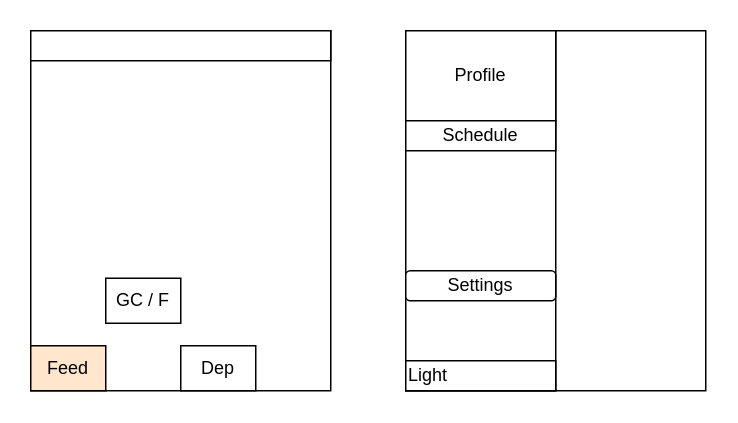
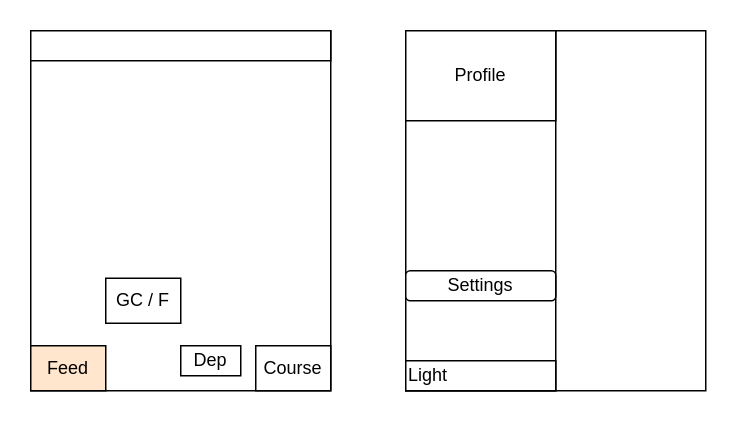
node "Schedule": removed
node "Dep": size 75x45 -> 60x30
node "Course": added
